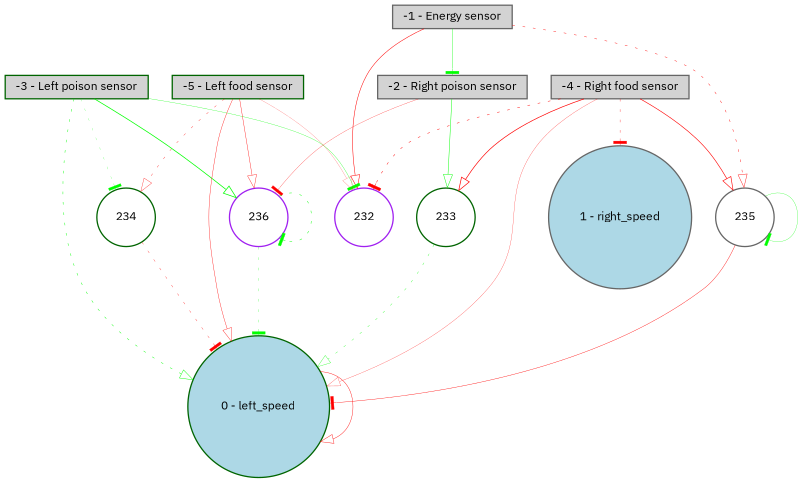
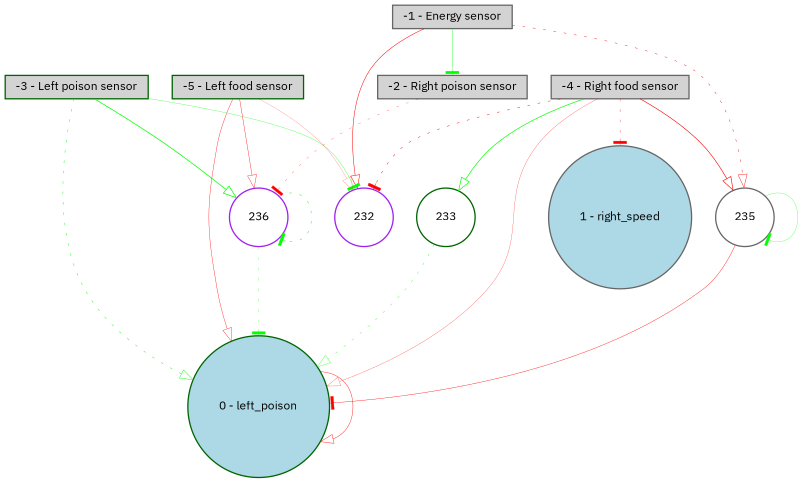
edge "-4 - Right food sensor" -> "233": color red -> green
edge "-2 - Right poison sensor" -> "236": style solid -> dotted
edge "-2 - Right poison sensor" -> "233": removed
node "234": removed
node "0 - left_speed": label "0 - left_speed" -> "0 - left_poison"
